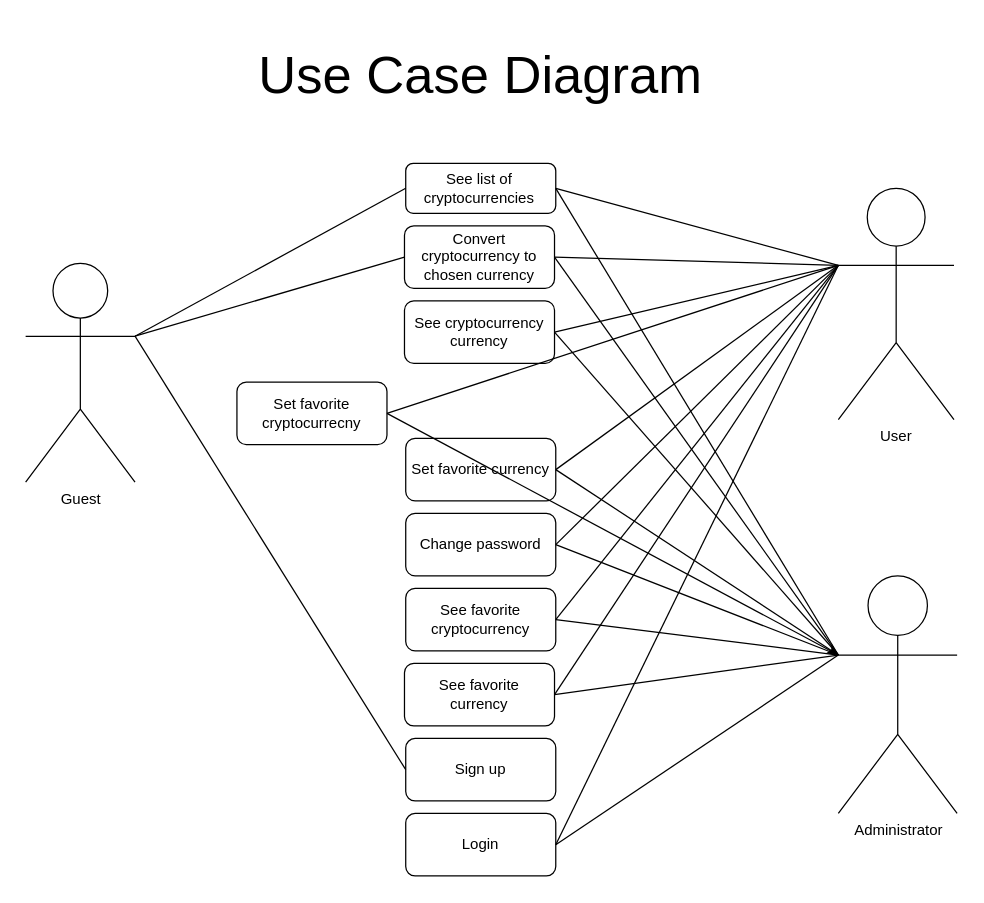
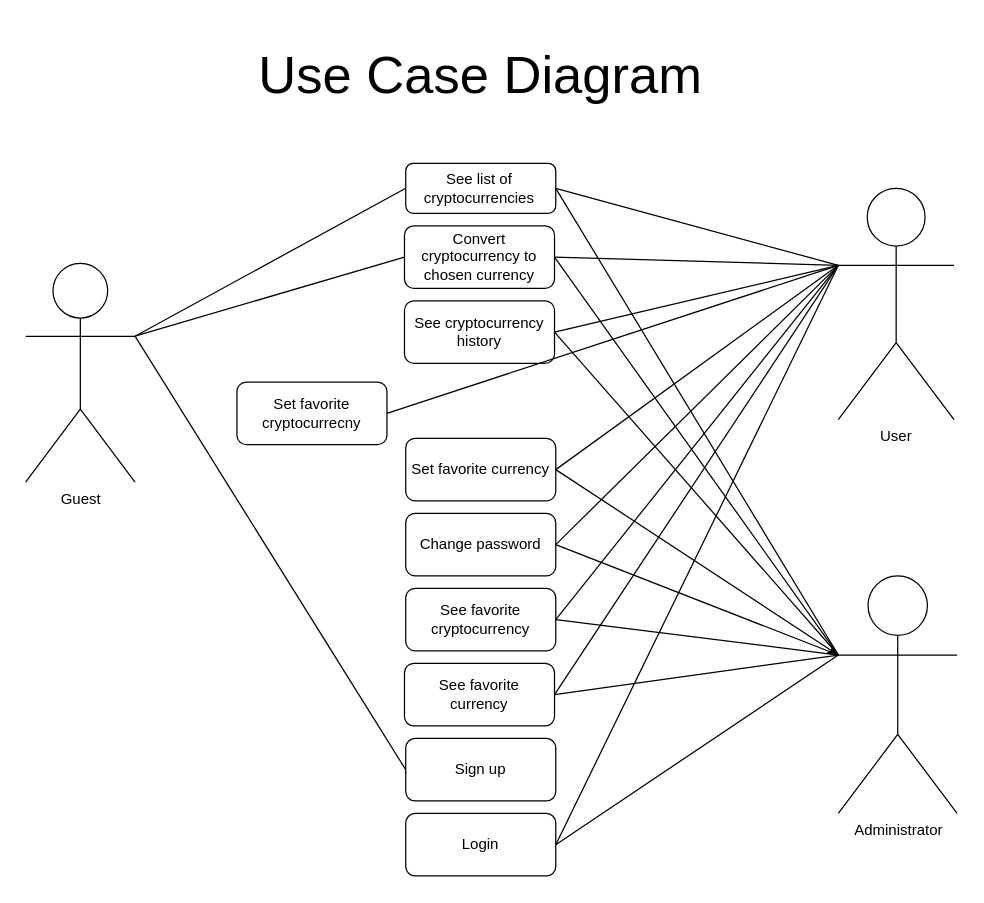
node "See cryptocurrency currency": label "See cryptocurrency currency" -> "See cryptocurrency history"
edge "Set favorite cryptocurrecny" -- "Administrator": removed
